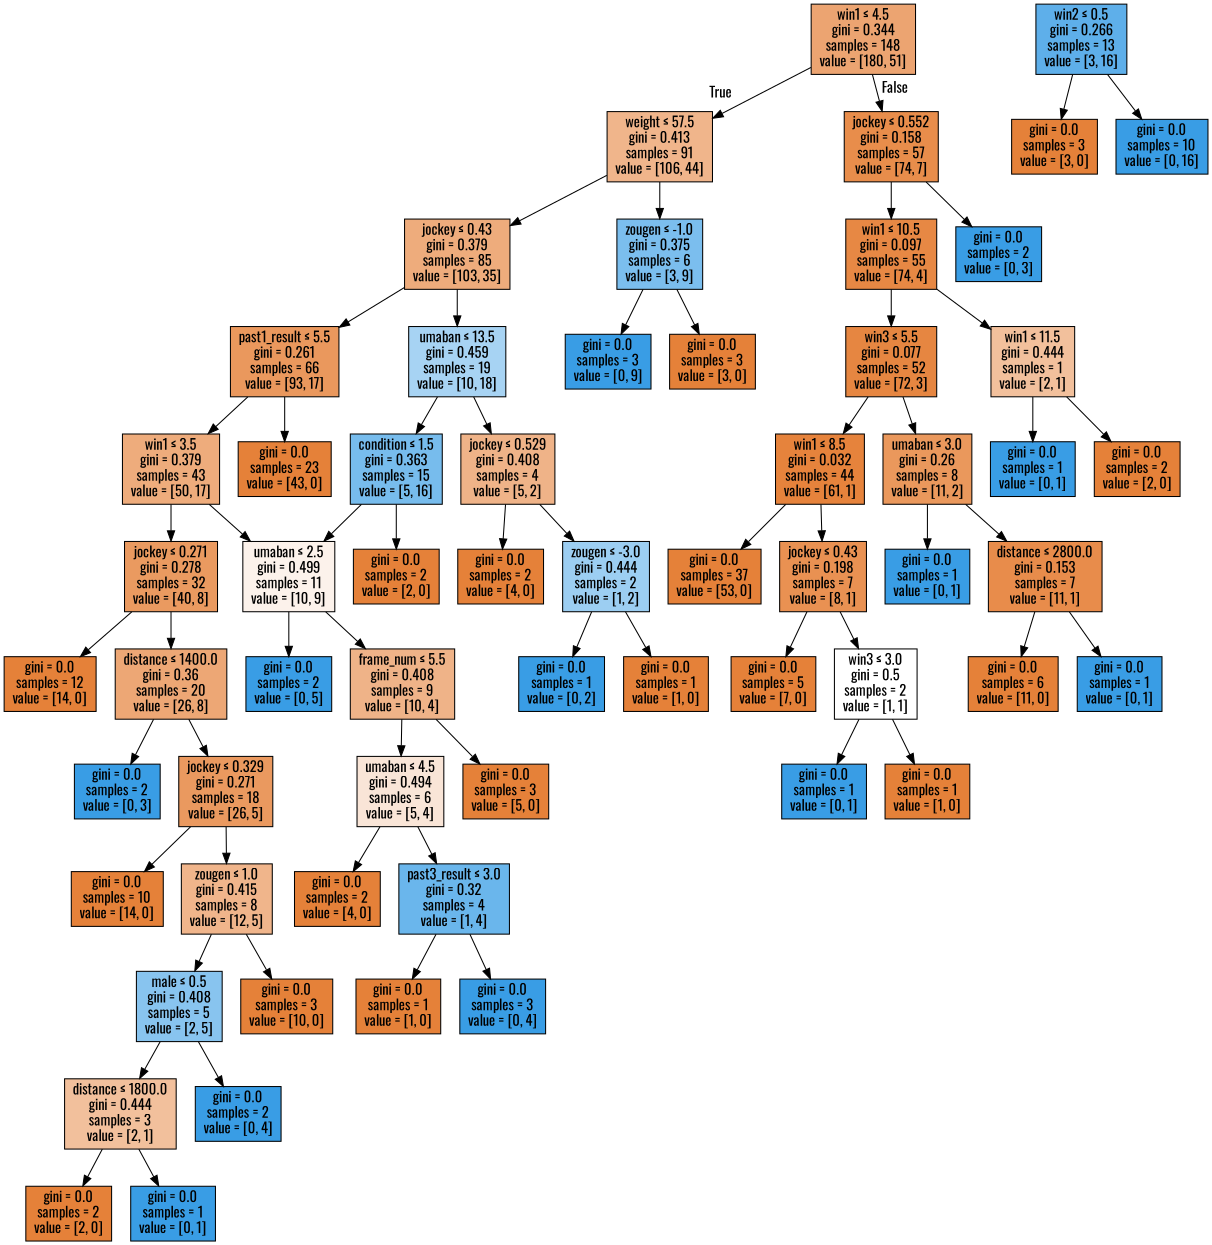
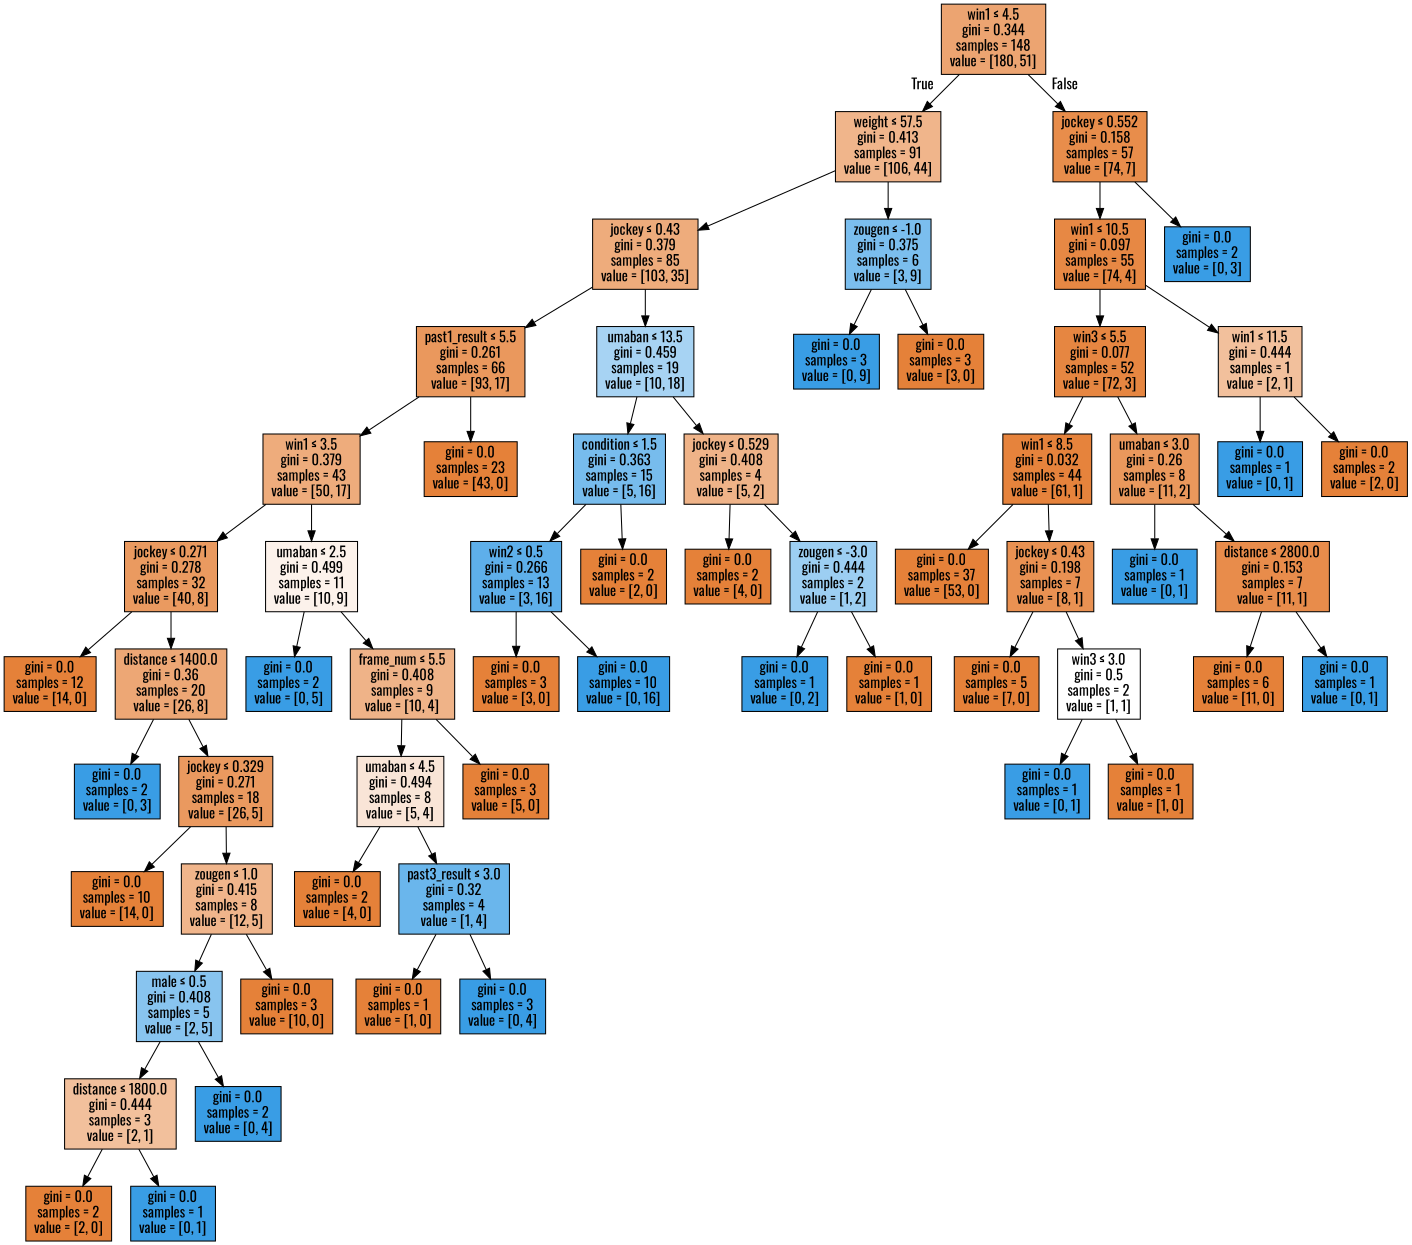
edge "condition ≤ 1.5" -> "umaban ≤ 2.5": now "condition ≤ 1.5" -> "win2 ≤ 0.5"
node "umaban ≤ 4.5": text "samples = 6" -> "samples = 8"
